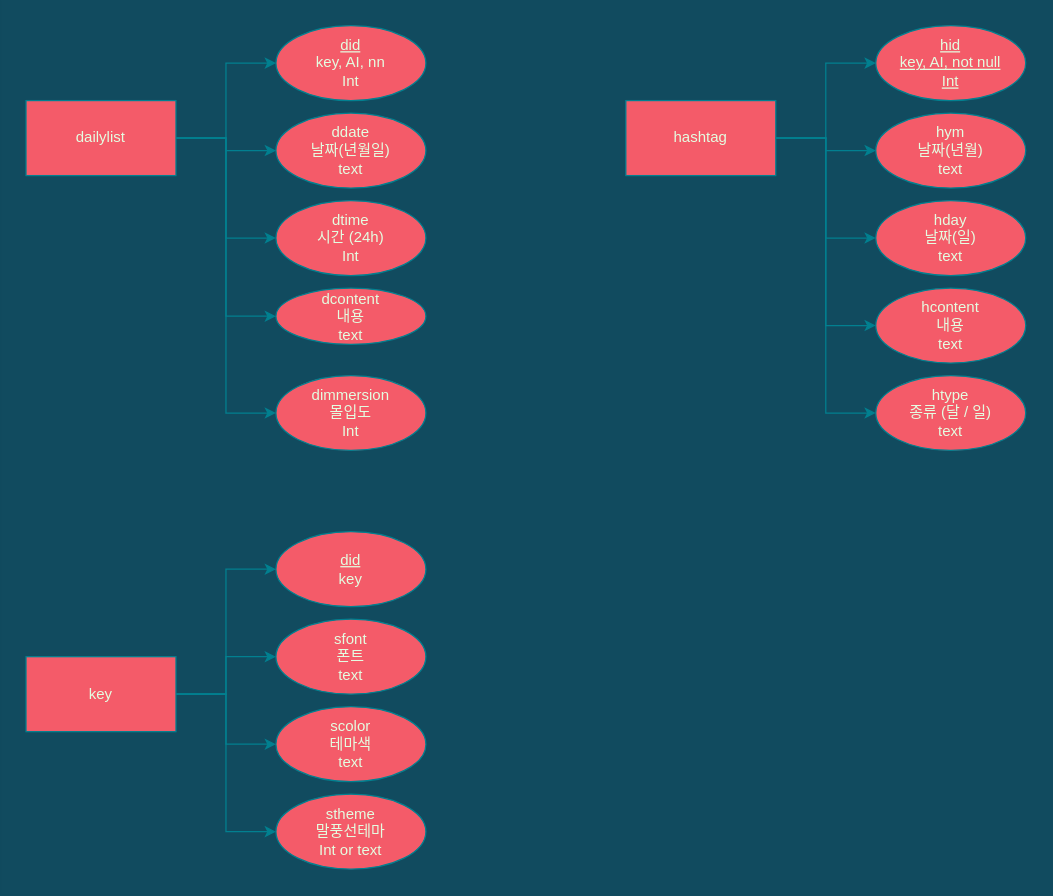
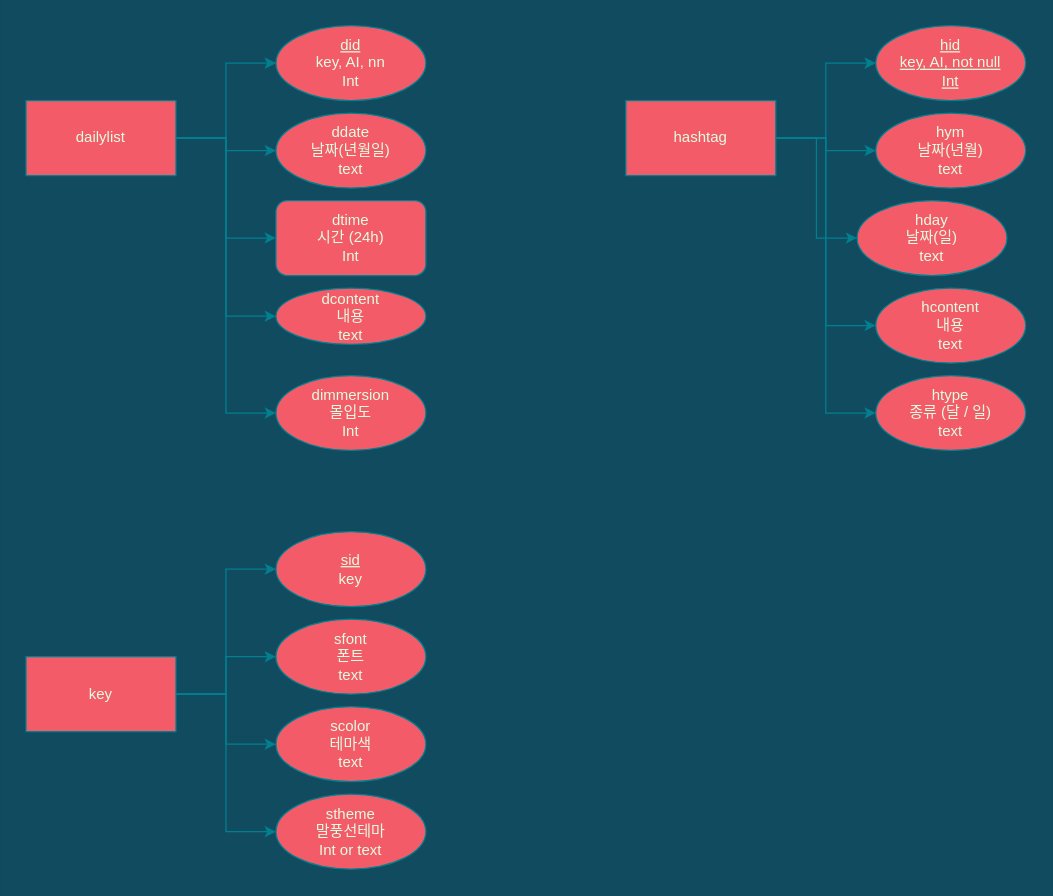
node "dtime 시간 (24h) Int": shape ellipse -> rounded rectangle
node "hday 날짜(일) text": moved (951, 238) -> (932, 238)
node "did key": label "did key" -> "sid key"
